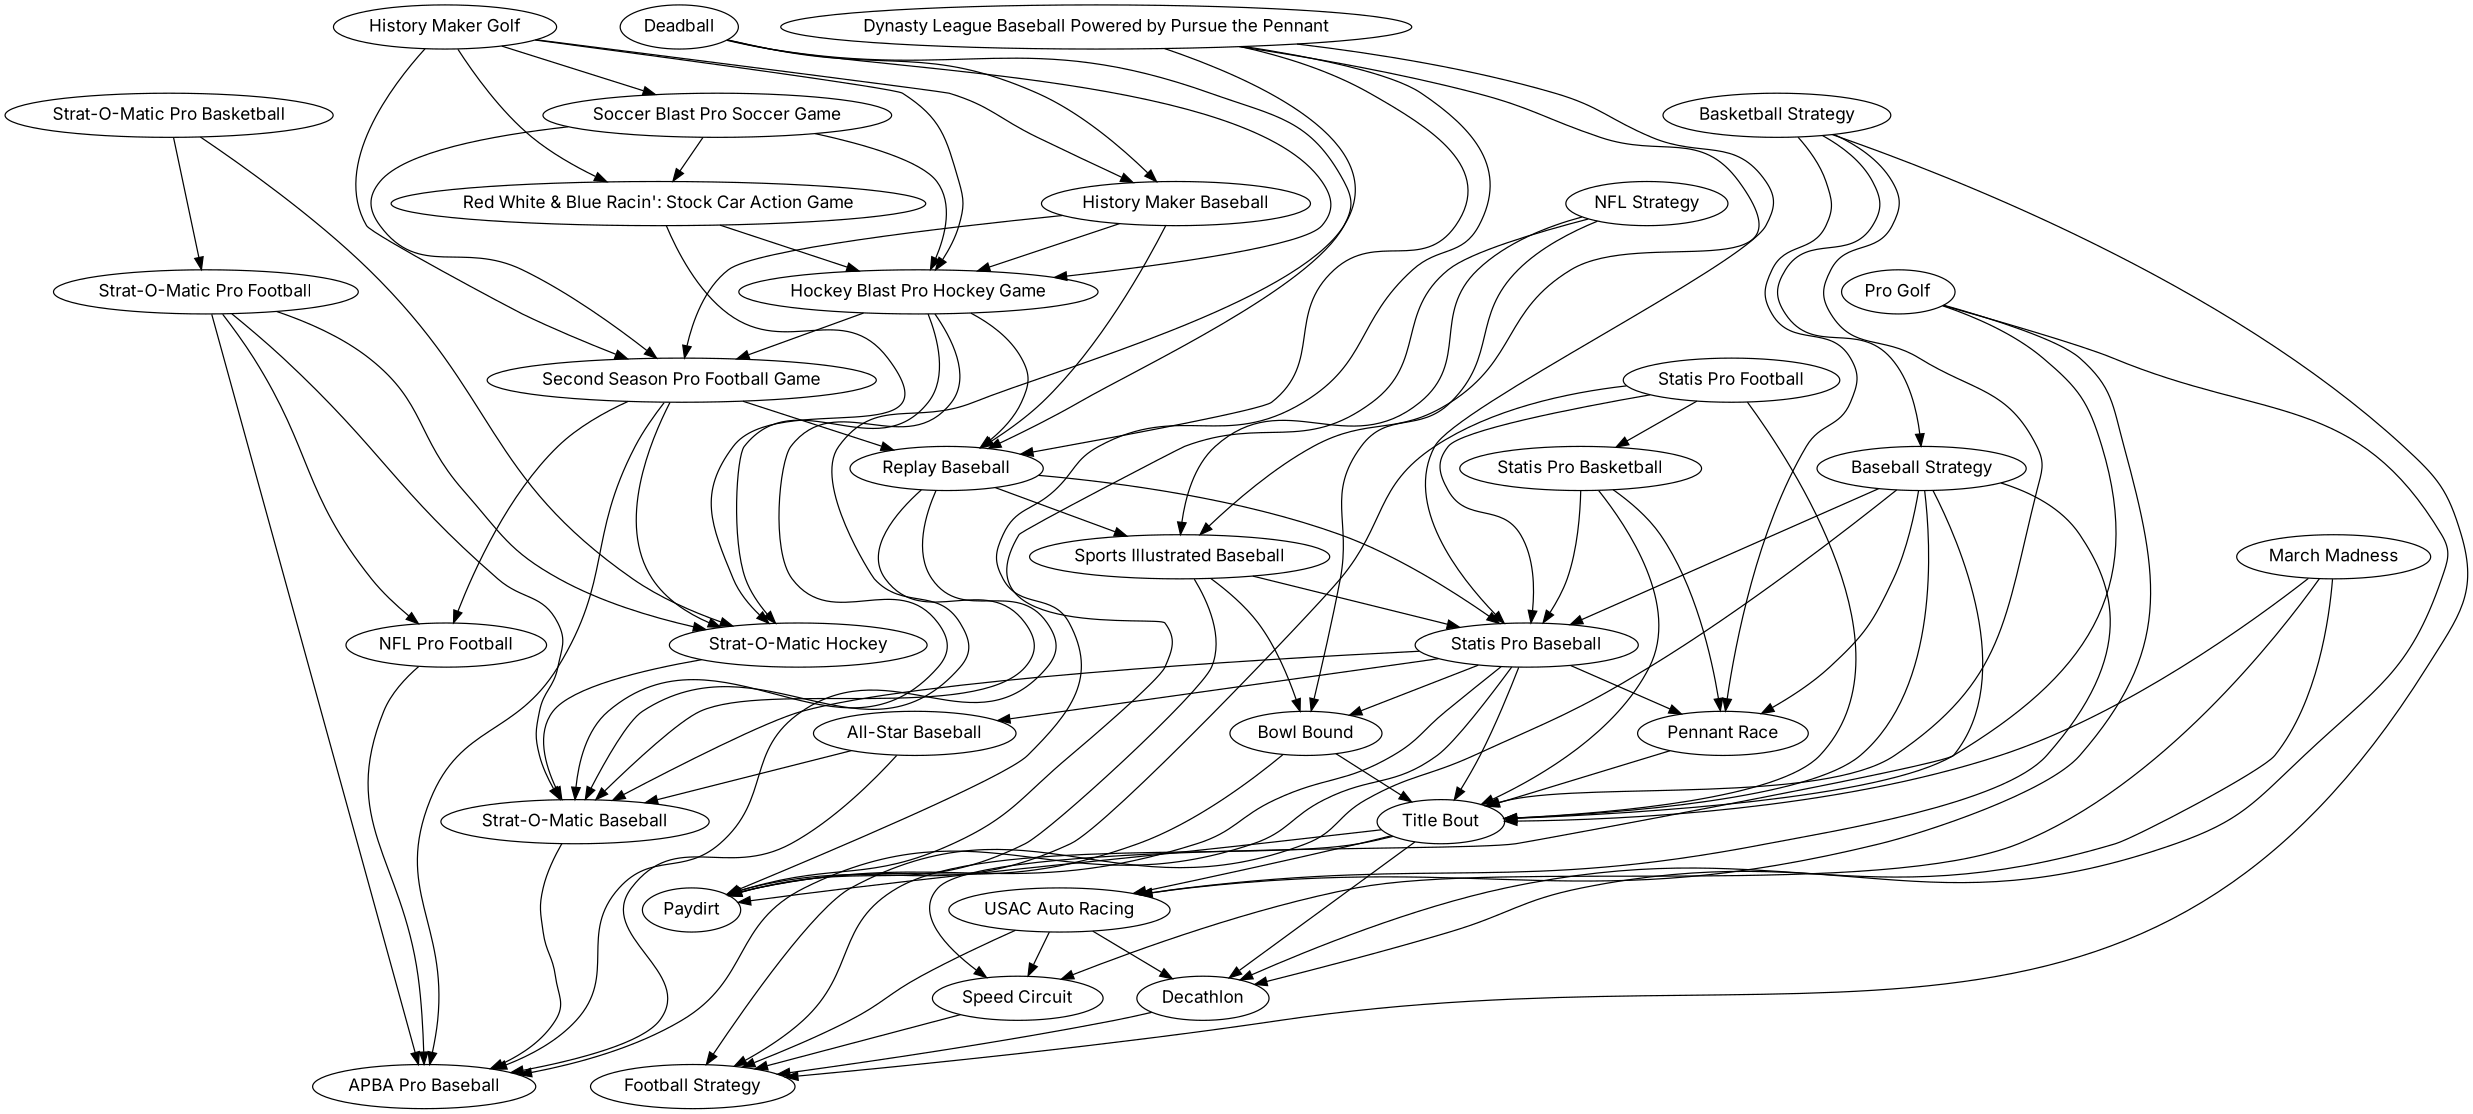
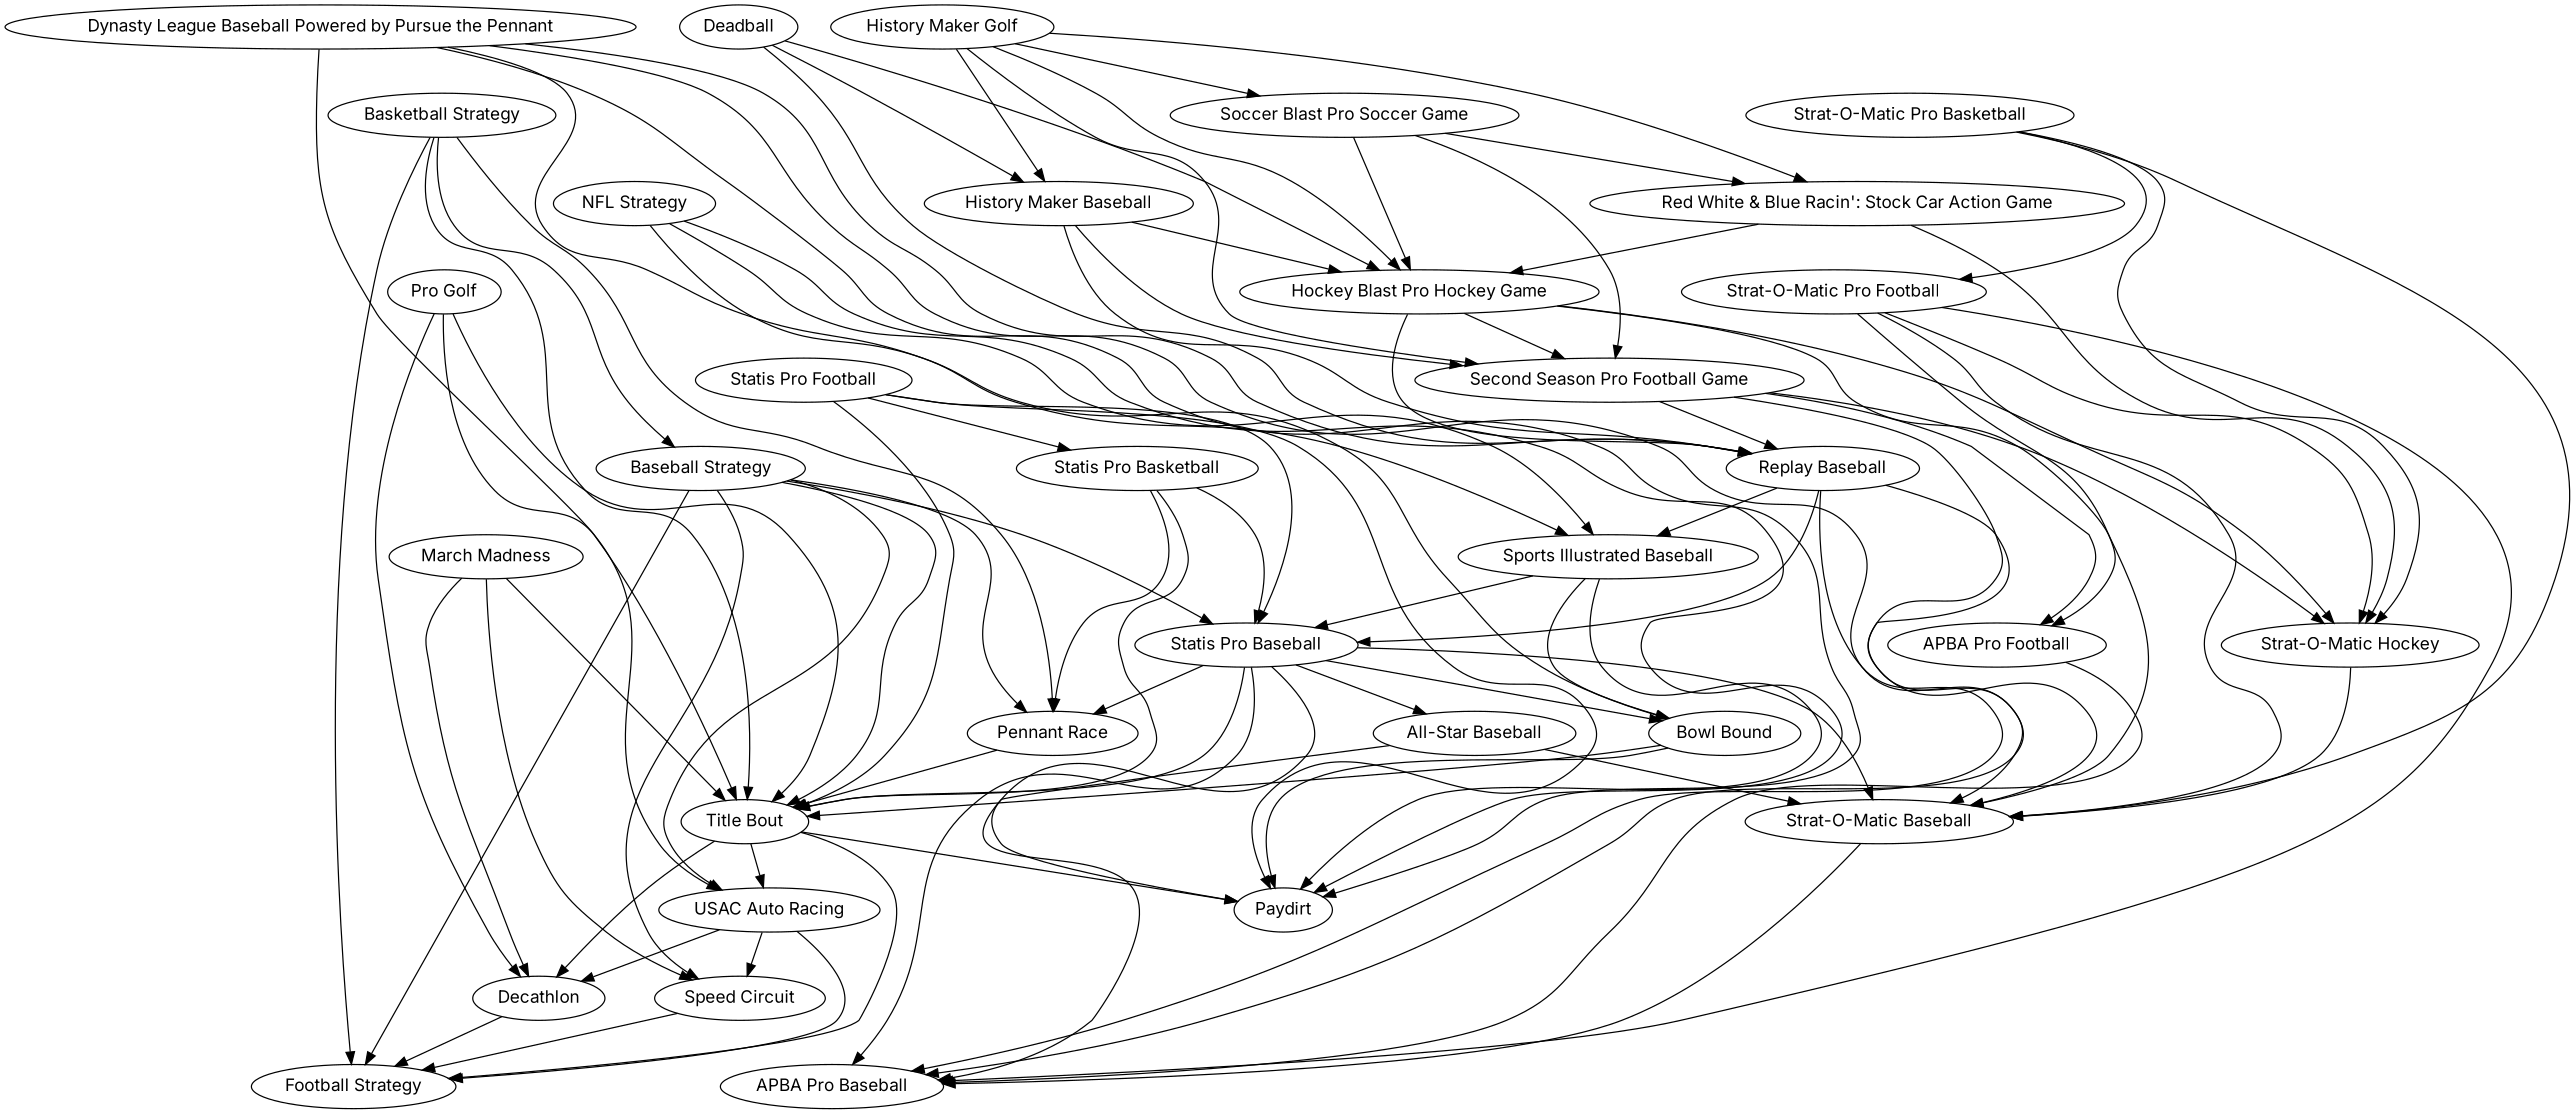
edge "Dynasty League Baseball Powered by Pursue the Pennant" -> "Statis Pro Baseball": now "Dynasty League Baseball Powered by Pursue the Pennant" -> "Title Bout"
edge "Strat-O-Matic Pro Basketball" -> "Strat-O-Matic Baseball": added
node "NFL Pro Football": label "NFL Pro Football" -> "APBA Pro Football"
